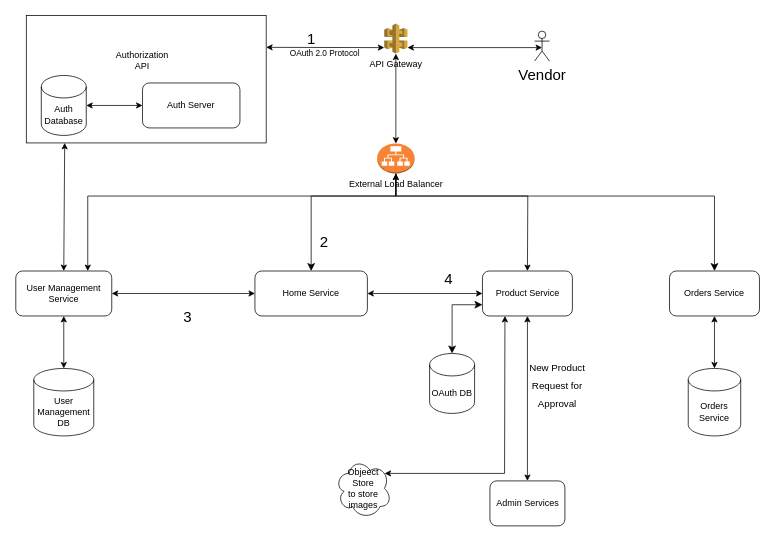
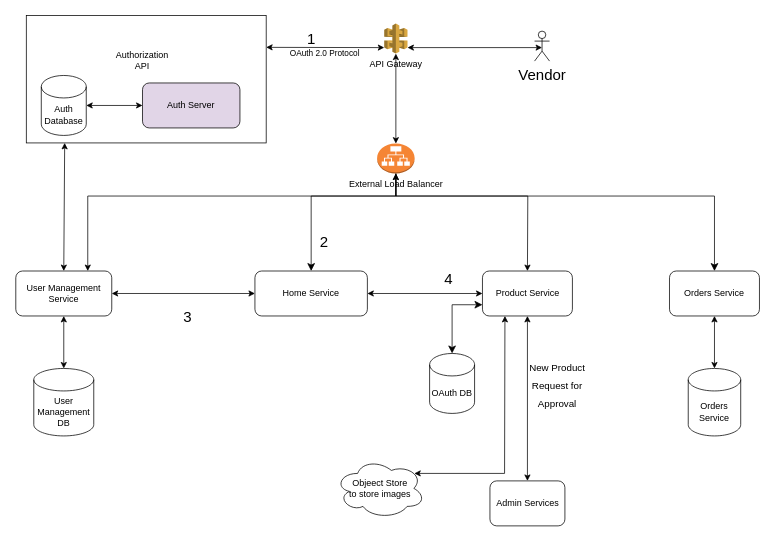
node "Auth Server": fillcolor #ffffff -> #e1d5e7
node "Objeect Store to store images": size 56x60 -> 90x60
